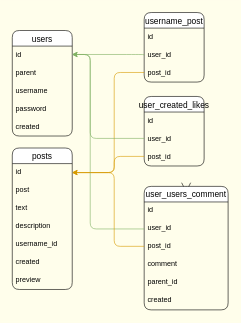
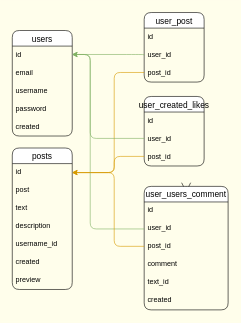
node "username_post": label "username_post" -> "user_post"
node "parent": label "parent" -> "email"
node "parent_id": label "parent_id" -> "text_id"
